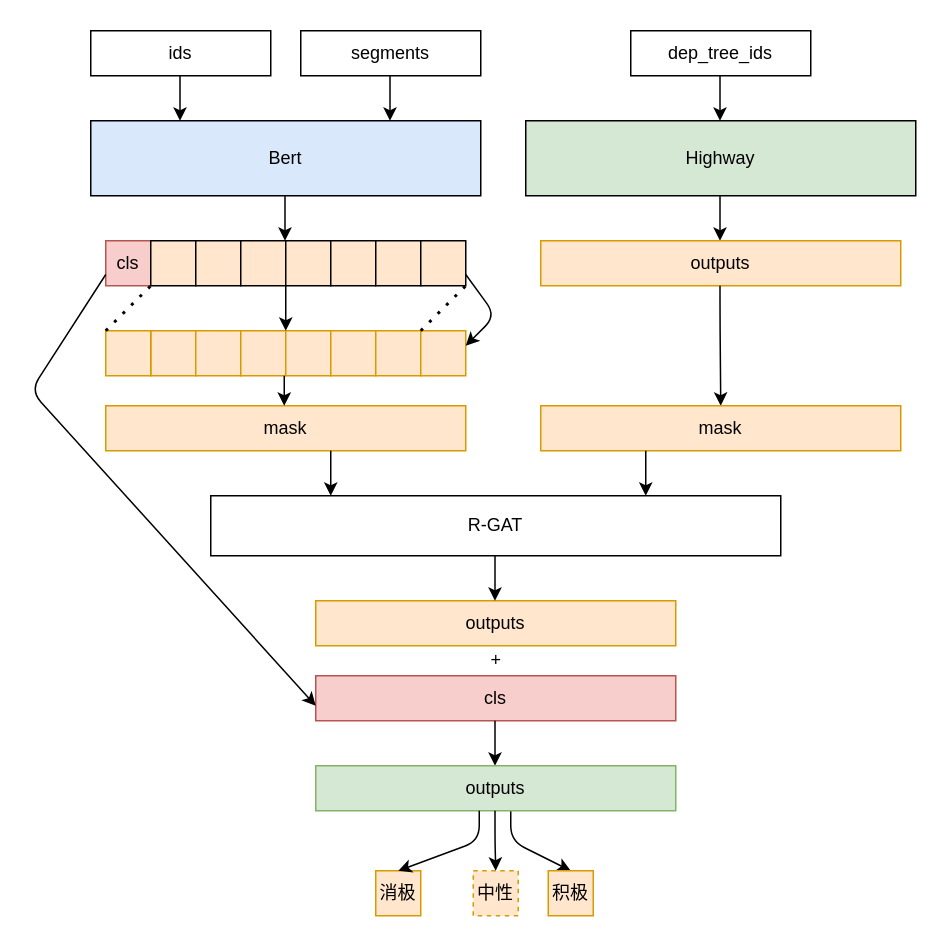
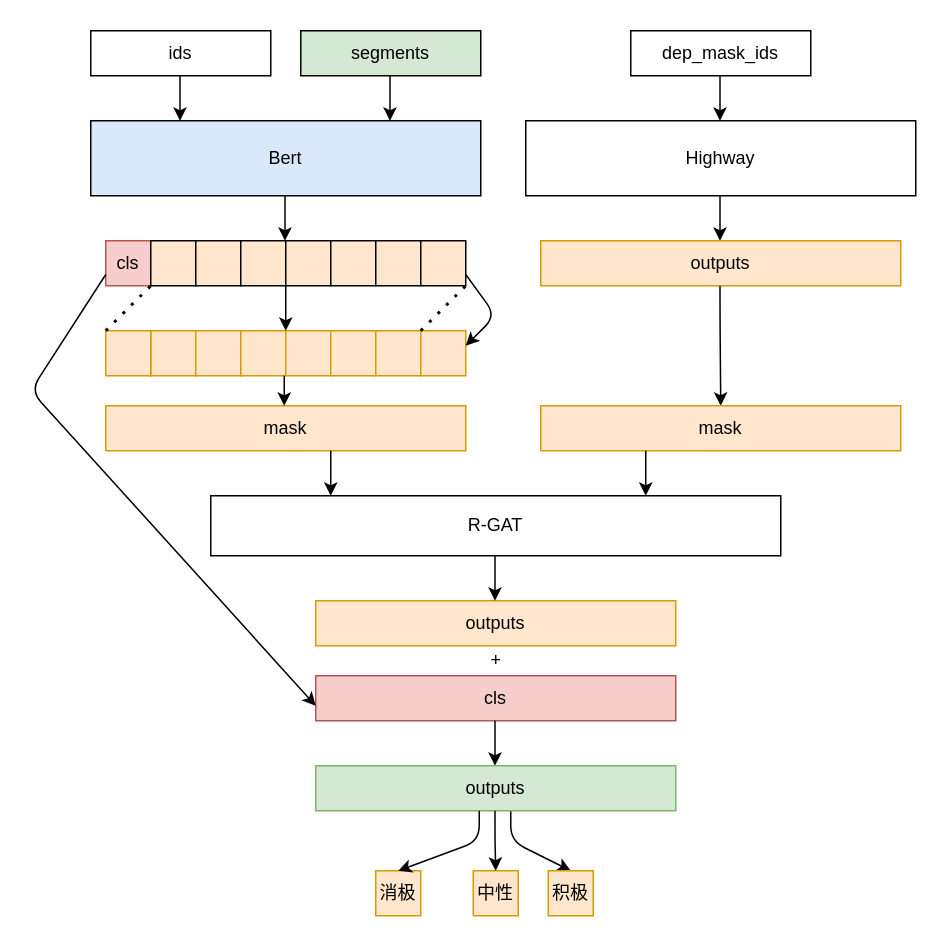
node "segments": fillcolor #ffffff -> #d5e8d4
node "dep_tree_ids": label "dep_tree_ids" -> "dep_mask_ids"
node "Highway": fillcolor #d5e8d4 -> #ffffff
node "中性": style dashed -> solid
